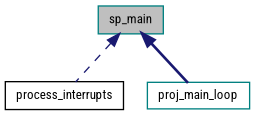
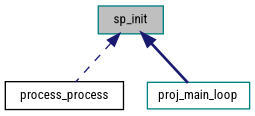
node "sp_main": label "sp_main" -> "sp_init"
node "process_interrupts": label "process_interrupts" -> "process_process"
